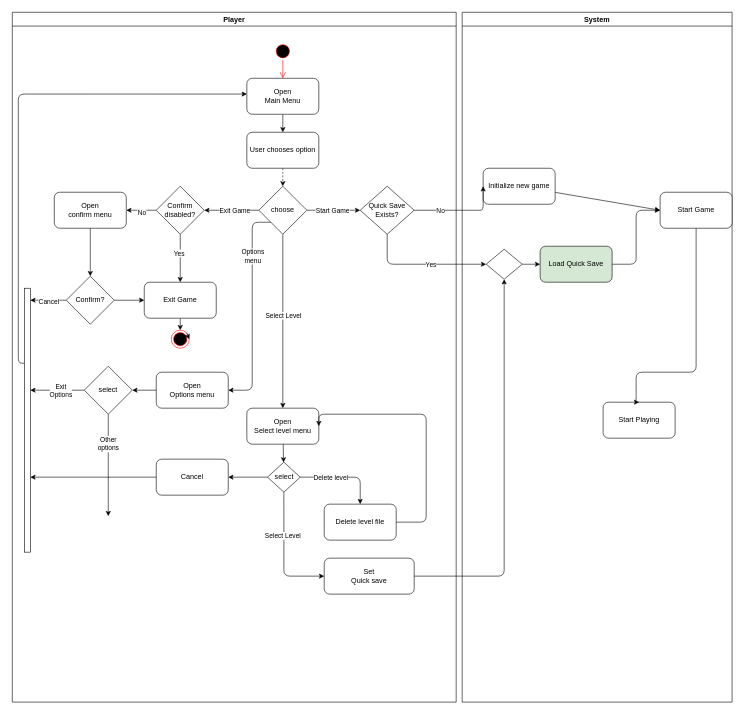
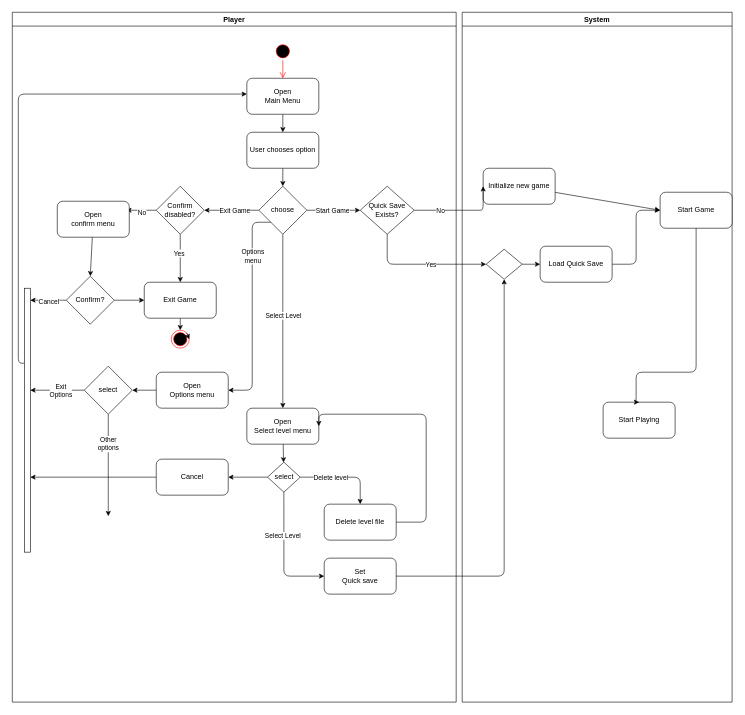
edge "User chooses option" -> "choose": style dashed -> solid
node "Open confirm menu": moved (90, 210) -> (93, 219)
node "Load Quick Save": fillcolor #d5e8d4 -> #ffffff
node "Set Quick save": size 90x36 -> 72x36
